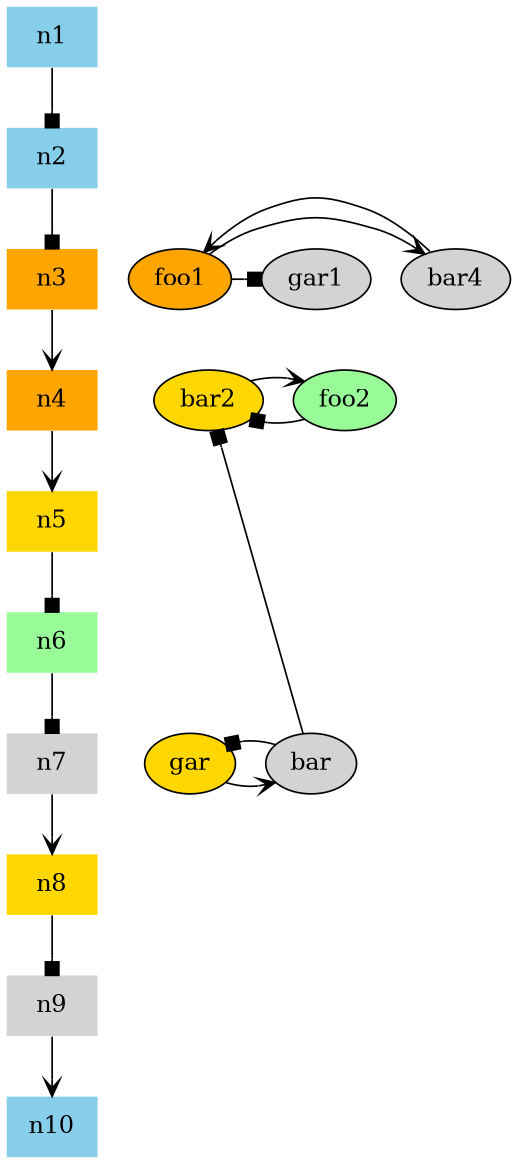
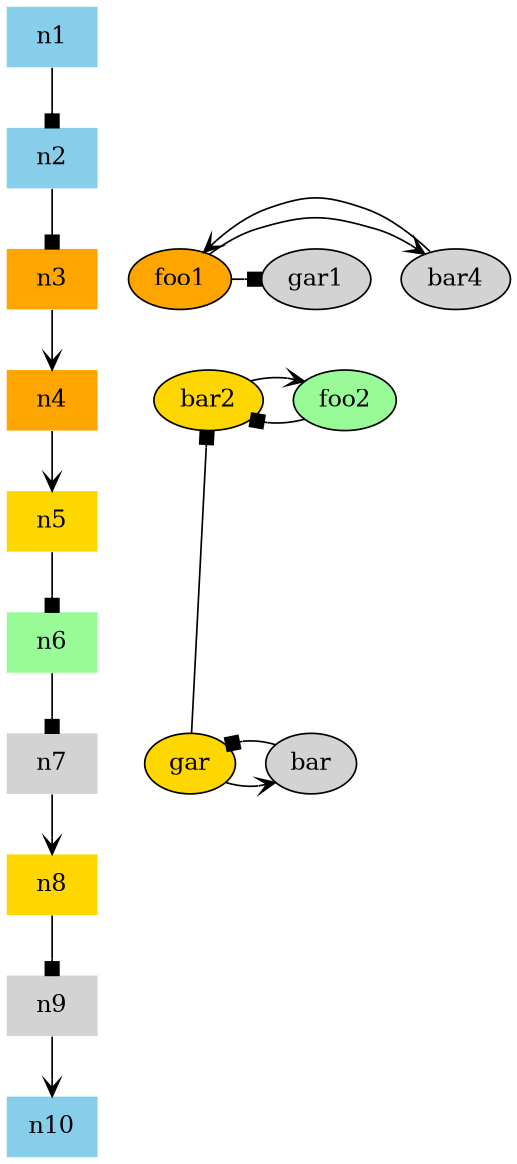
edge "bar" -> "bar2": now "gar" -> "bar2"
